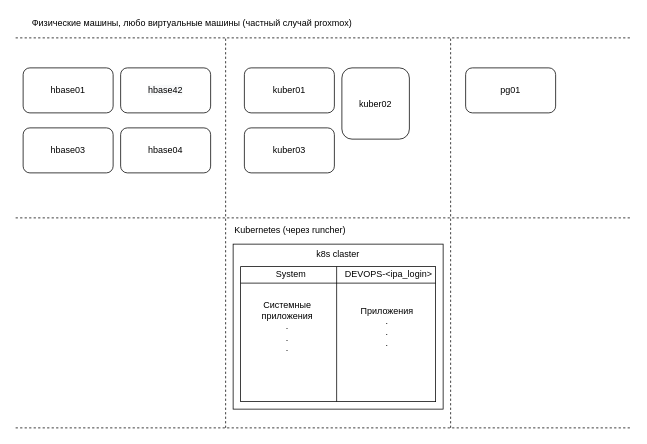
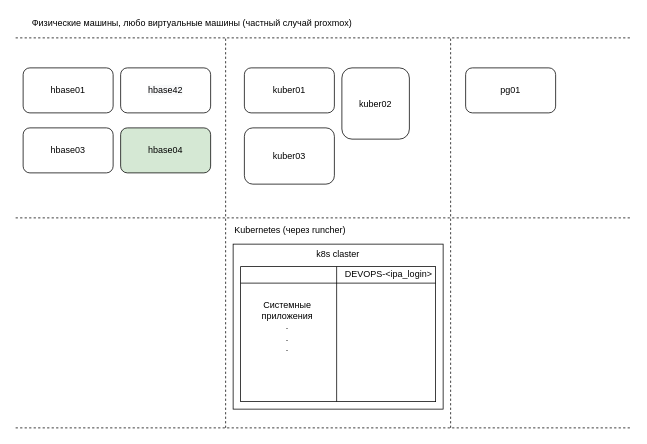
node "hbase04": fillcolor #ffffff -> #d5e8d4
node "kuber03": size 90x45 -> 90x56
node "System": removed
node "Приложения . . .": removed
